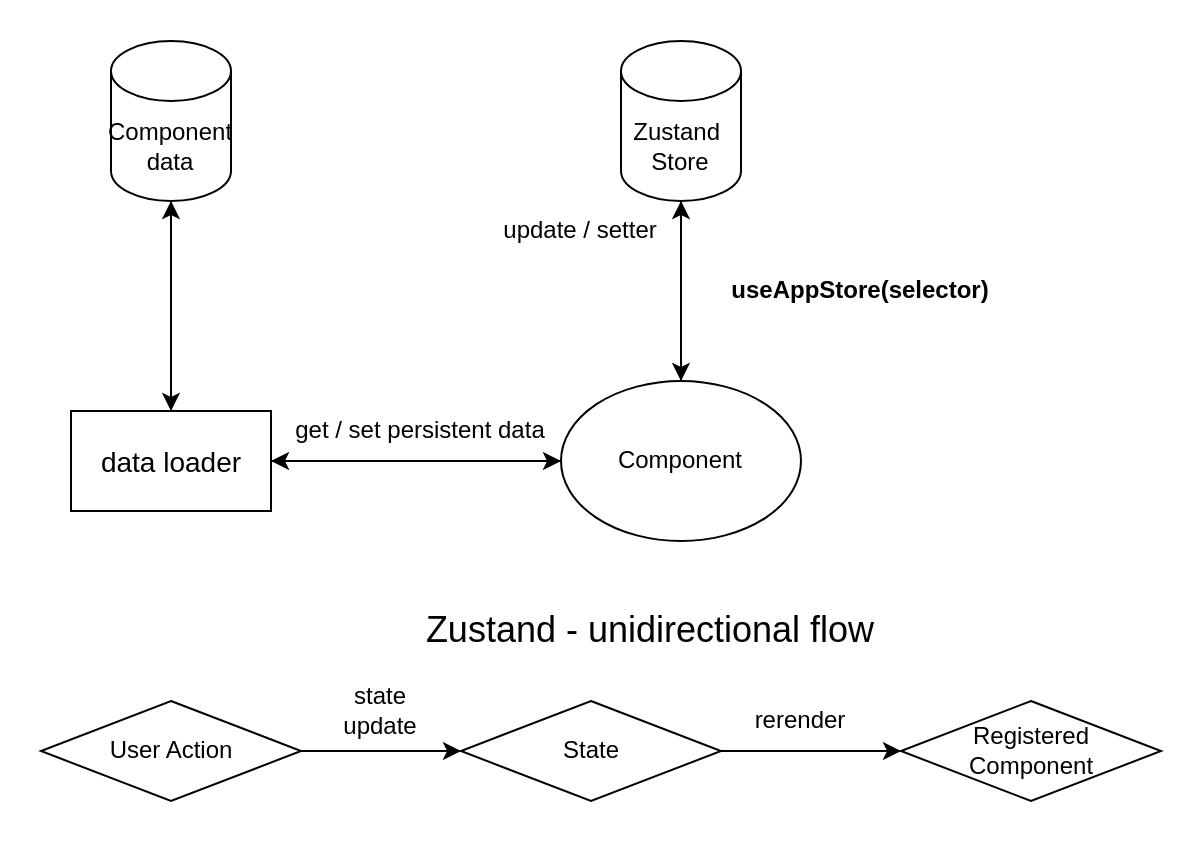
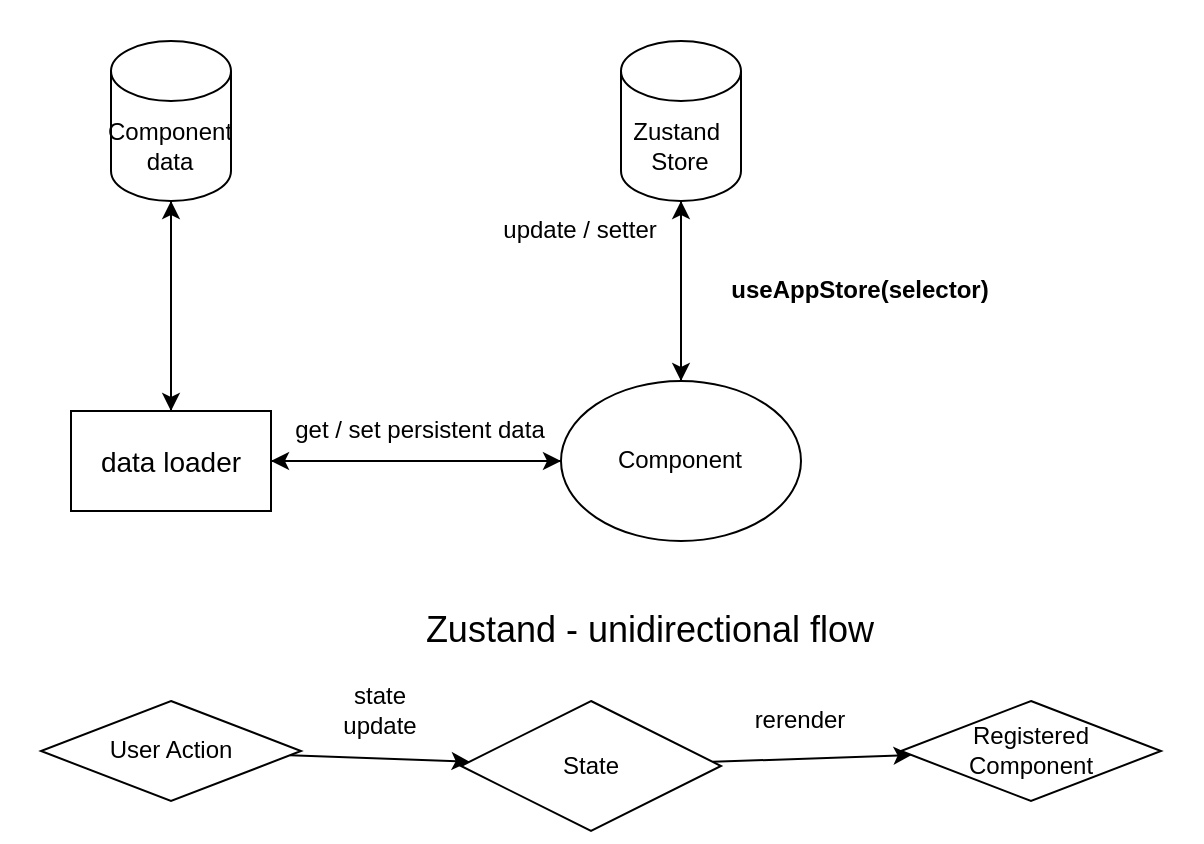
node "State": size 260x100 -> 260x130
